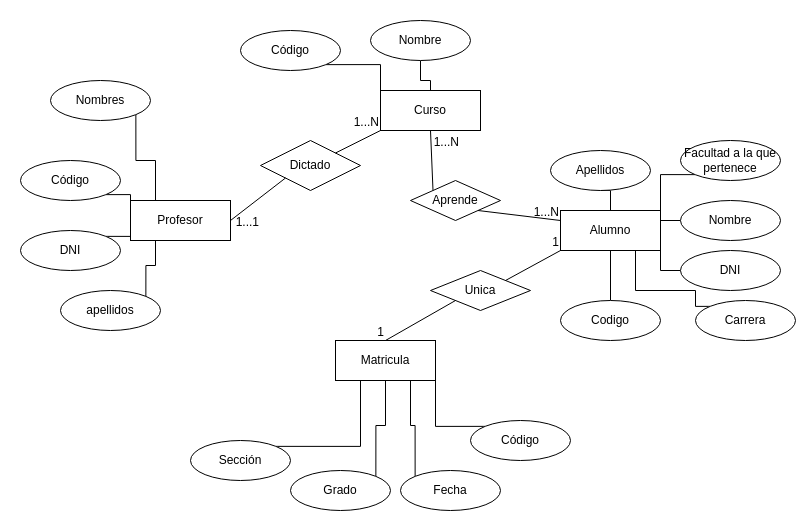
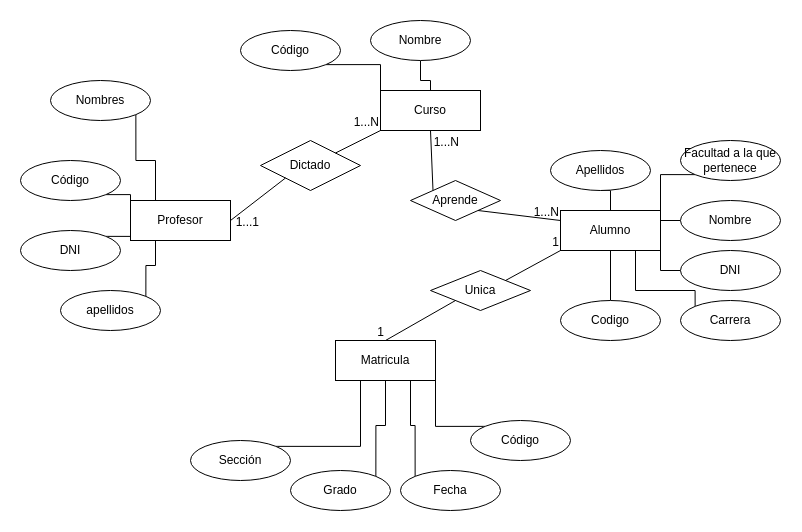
node "Carrera": moved (746, 321) -> (731, 321)
